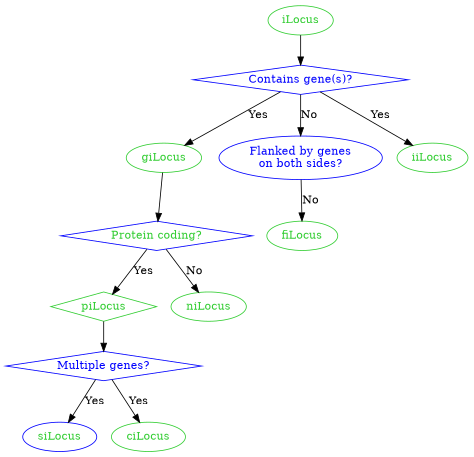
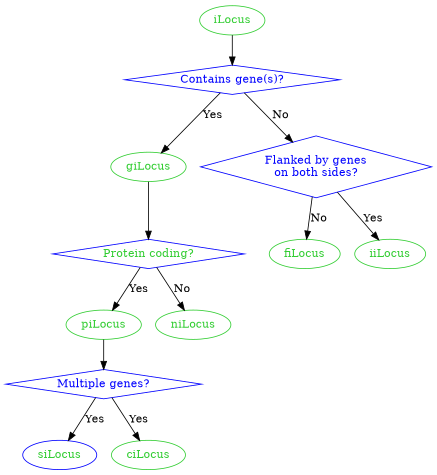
edge "Contains gene(s)?" -> "iiLocus": now "Flanked by genes on both sides?" -> "iiLocus"
node "Flanked by genes on both sides?": shape ellipse -> diamond
node "piLocus": shape diamond -> ellipse
